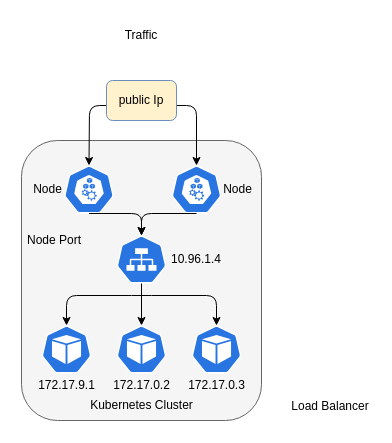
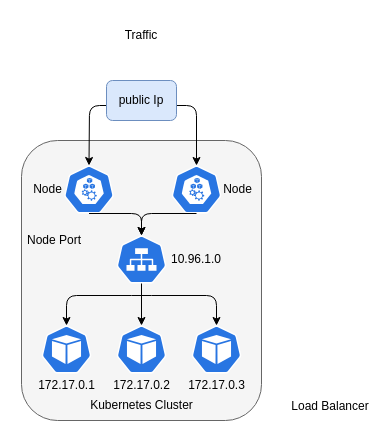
node "public Ip": fillcolor #fff2cc -> #dae8fc
node "10.96.1.4": label "10.96.1.4" -> "10.96.1.0"
node "172.17.9.1": label "172.17.9.1" -> "172.17.0.1"
